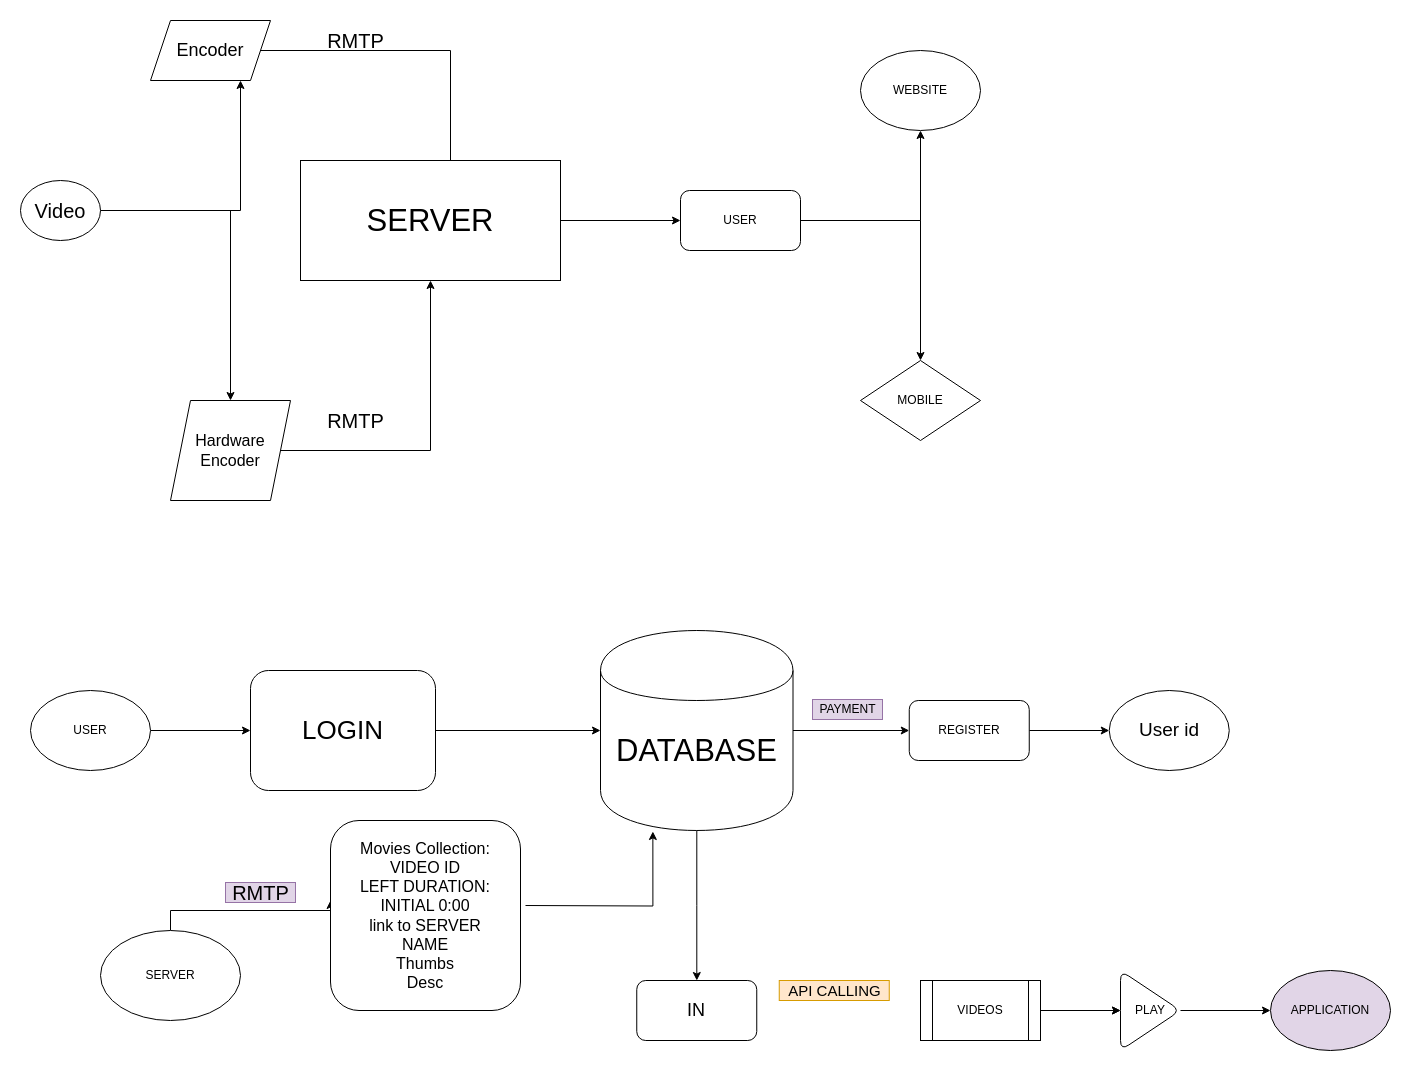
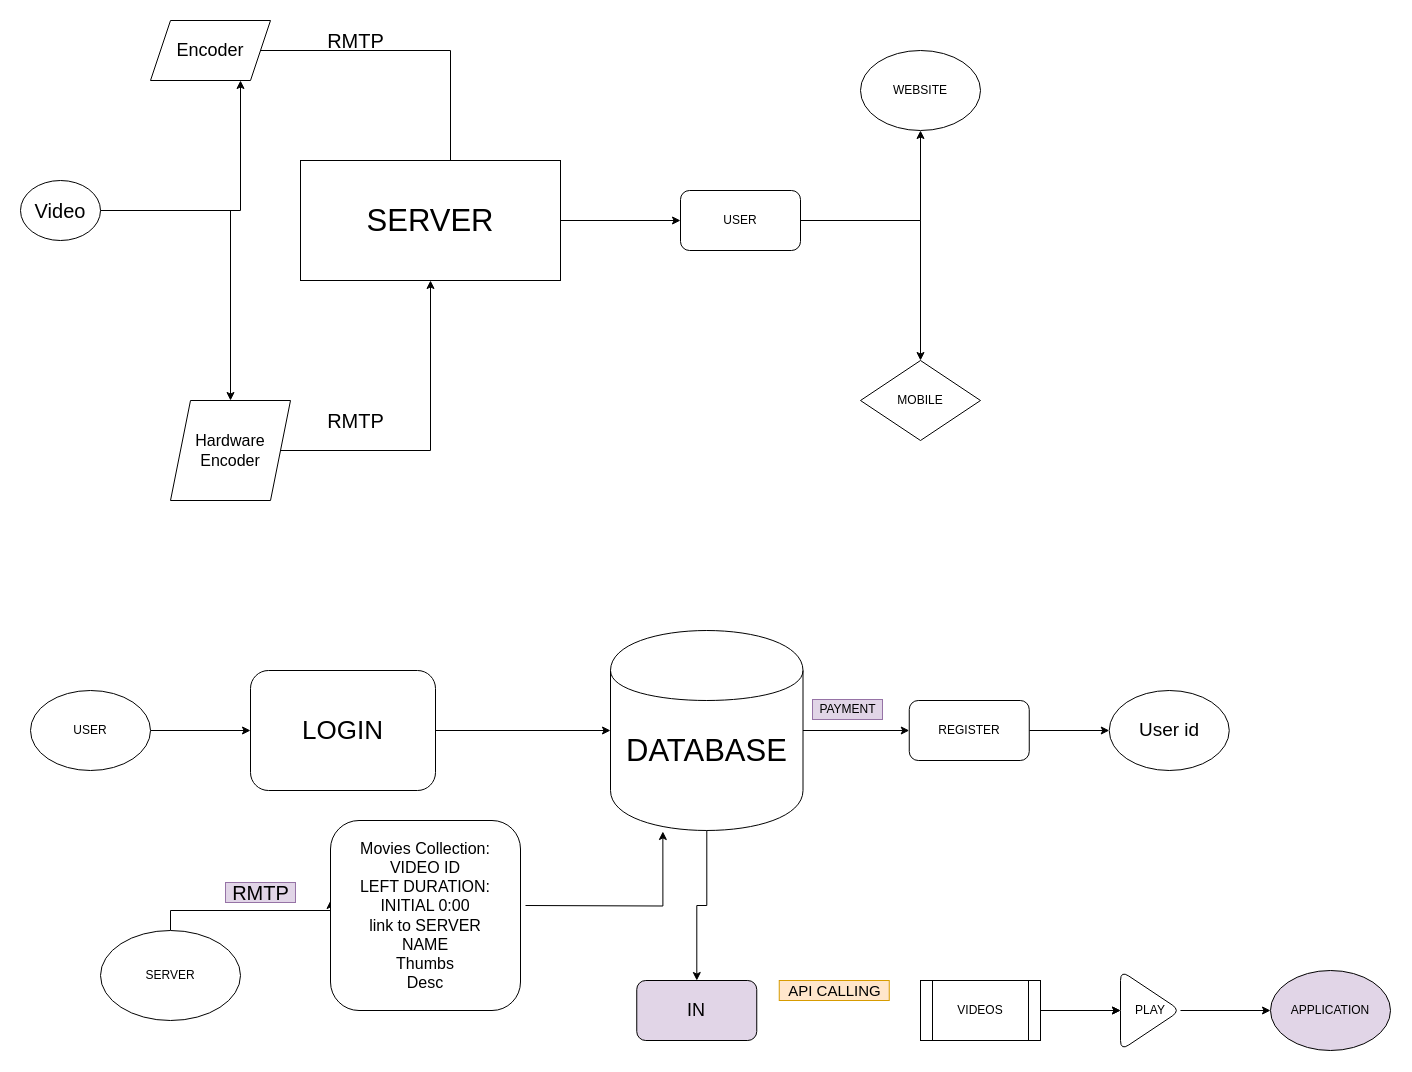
node "DATABASE": moved (697, 731) -> (707, 731)
node "IN": fillcolor #ffffff -> #e1d5e7
